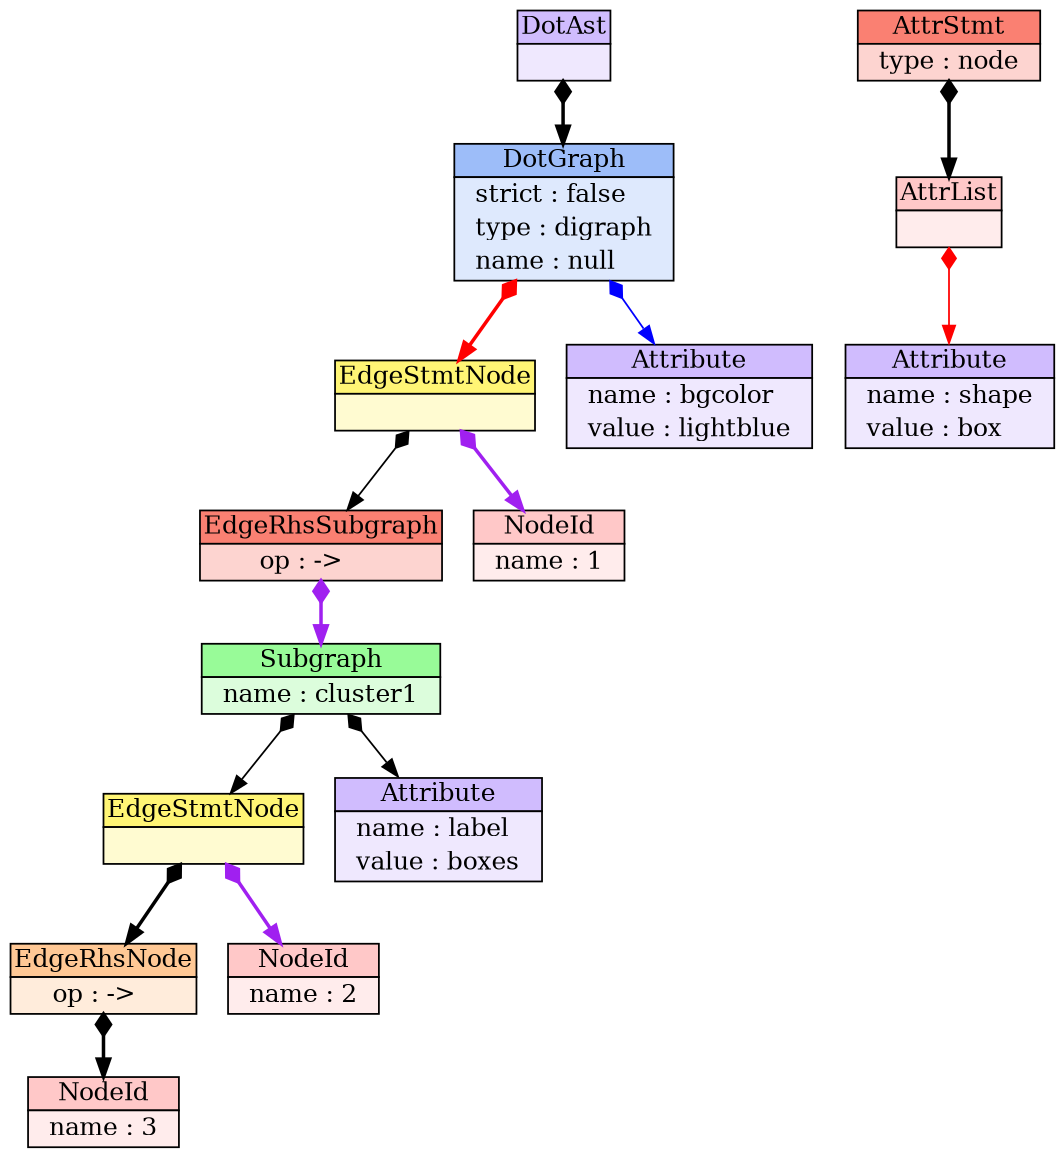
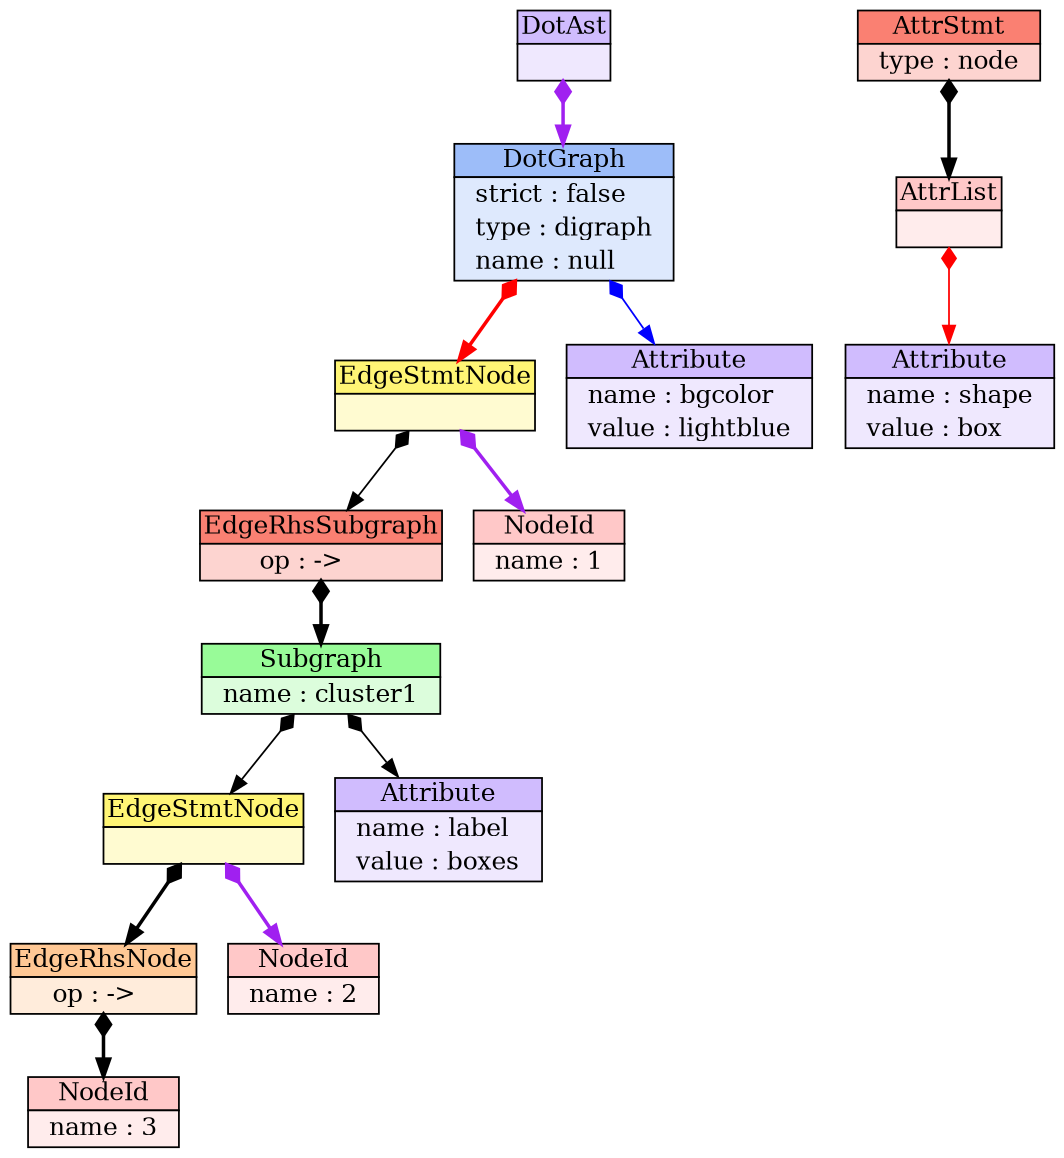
edge "DotAst" -- "DotGraph": color black -> purple
edge "EdgeRhsSubgraph" -- "Subgraph": color purple -> black
